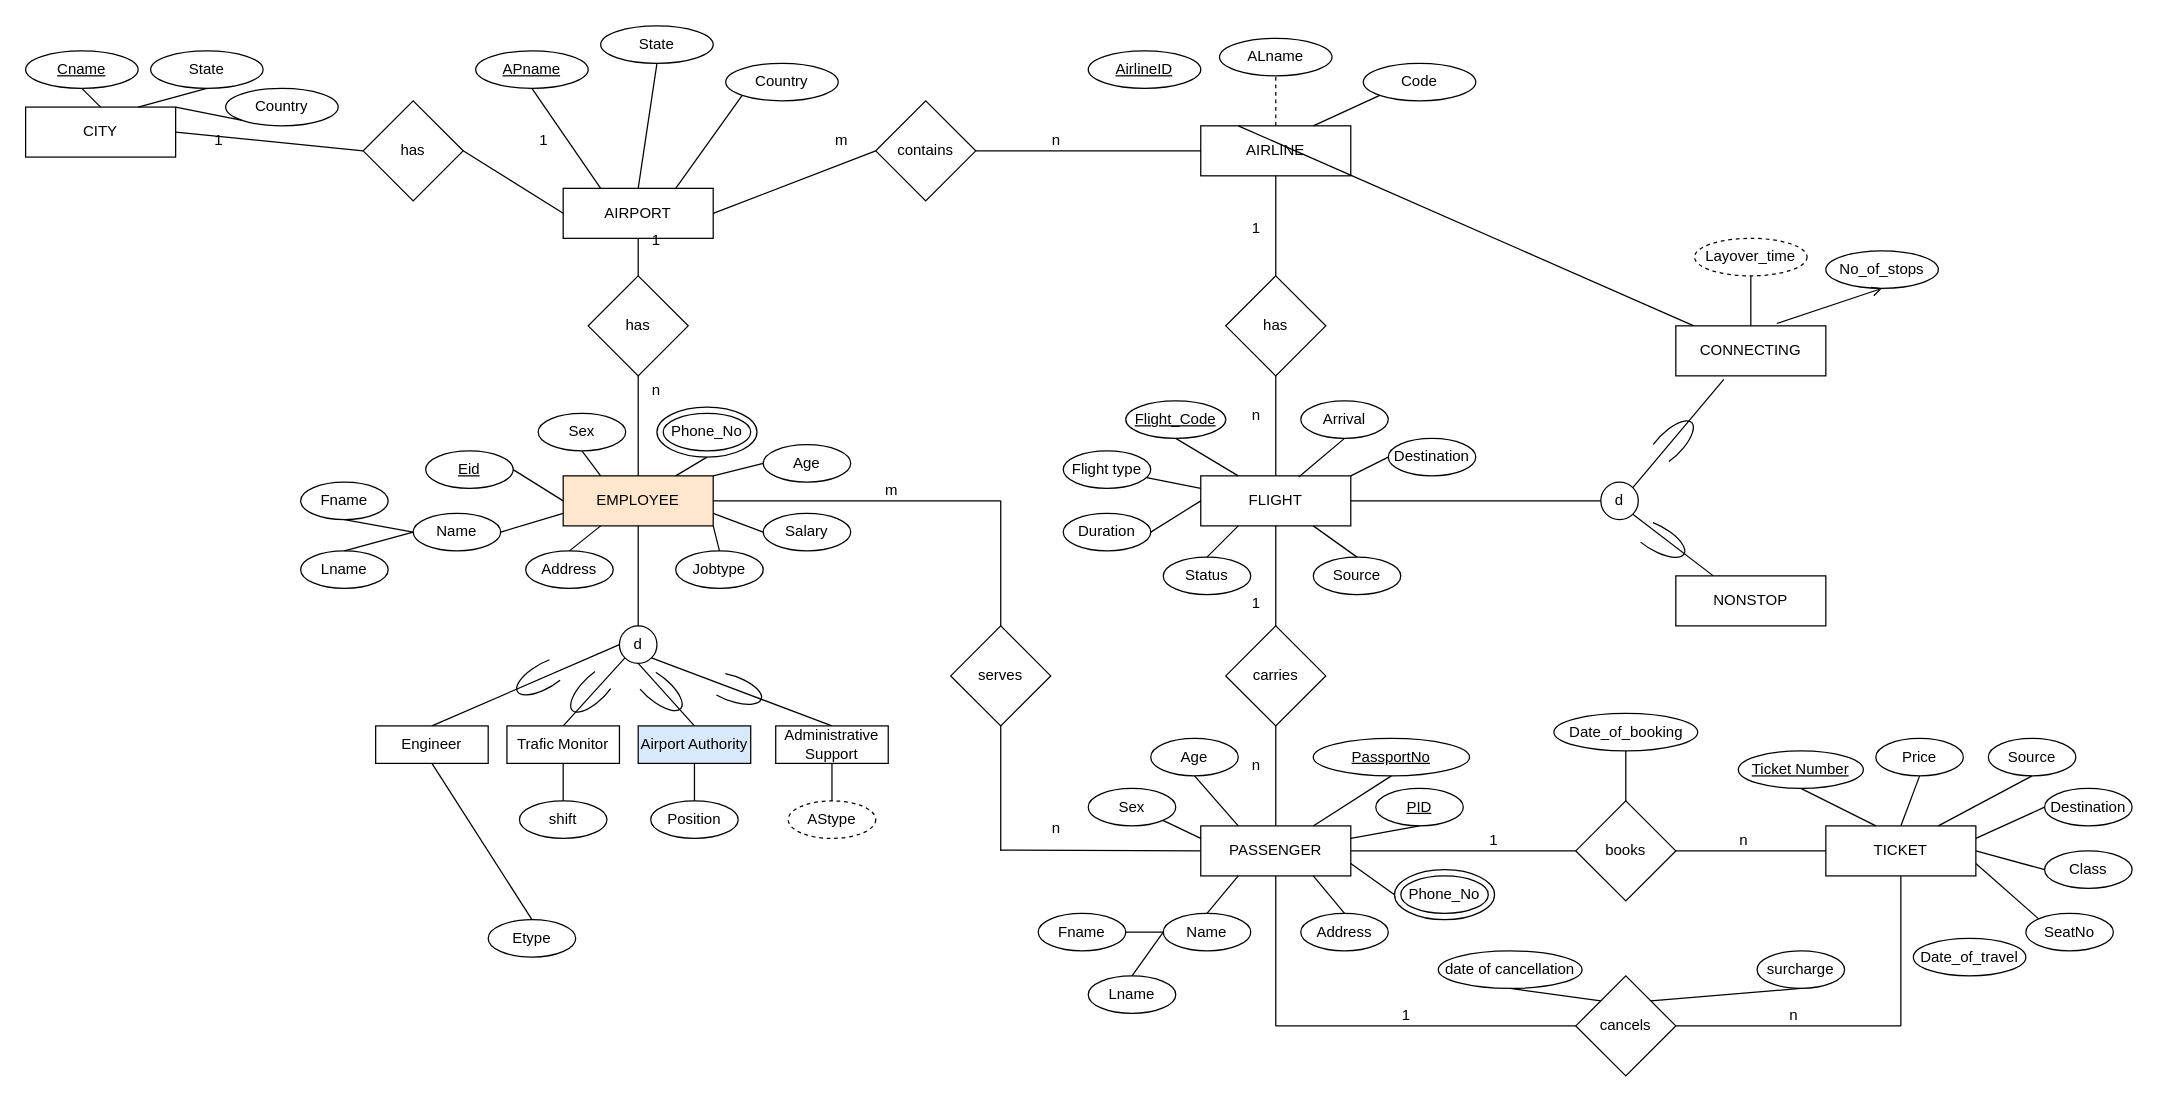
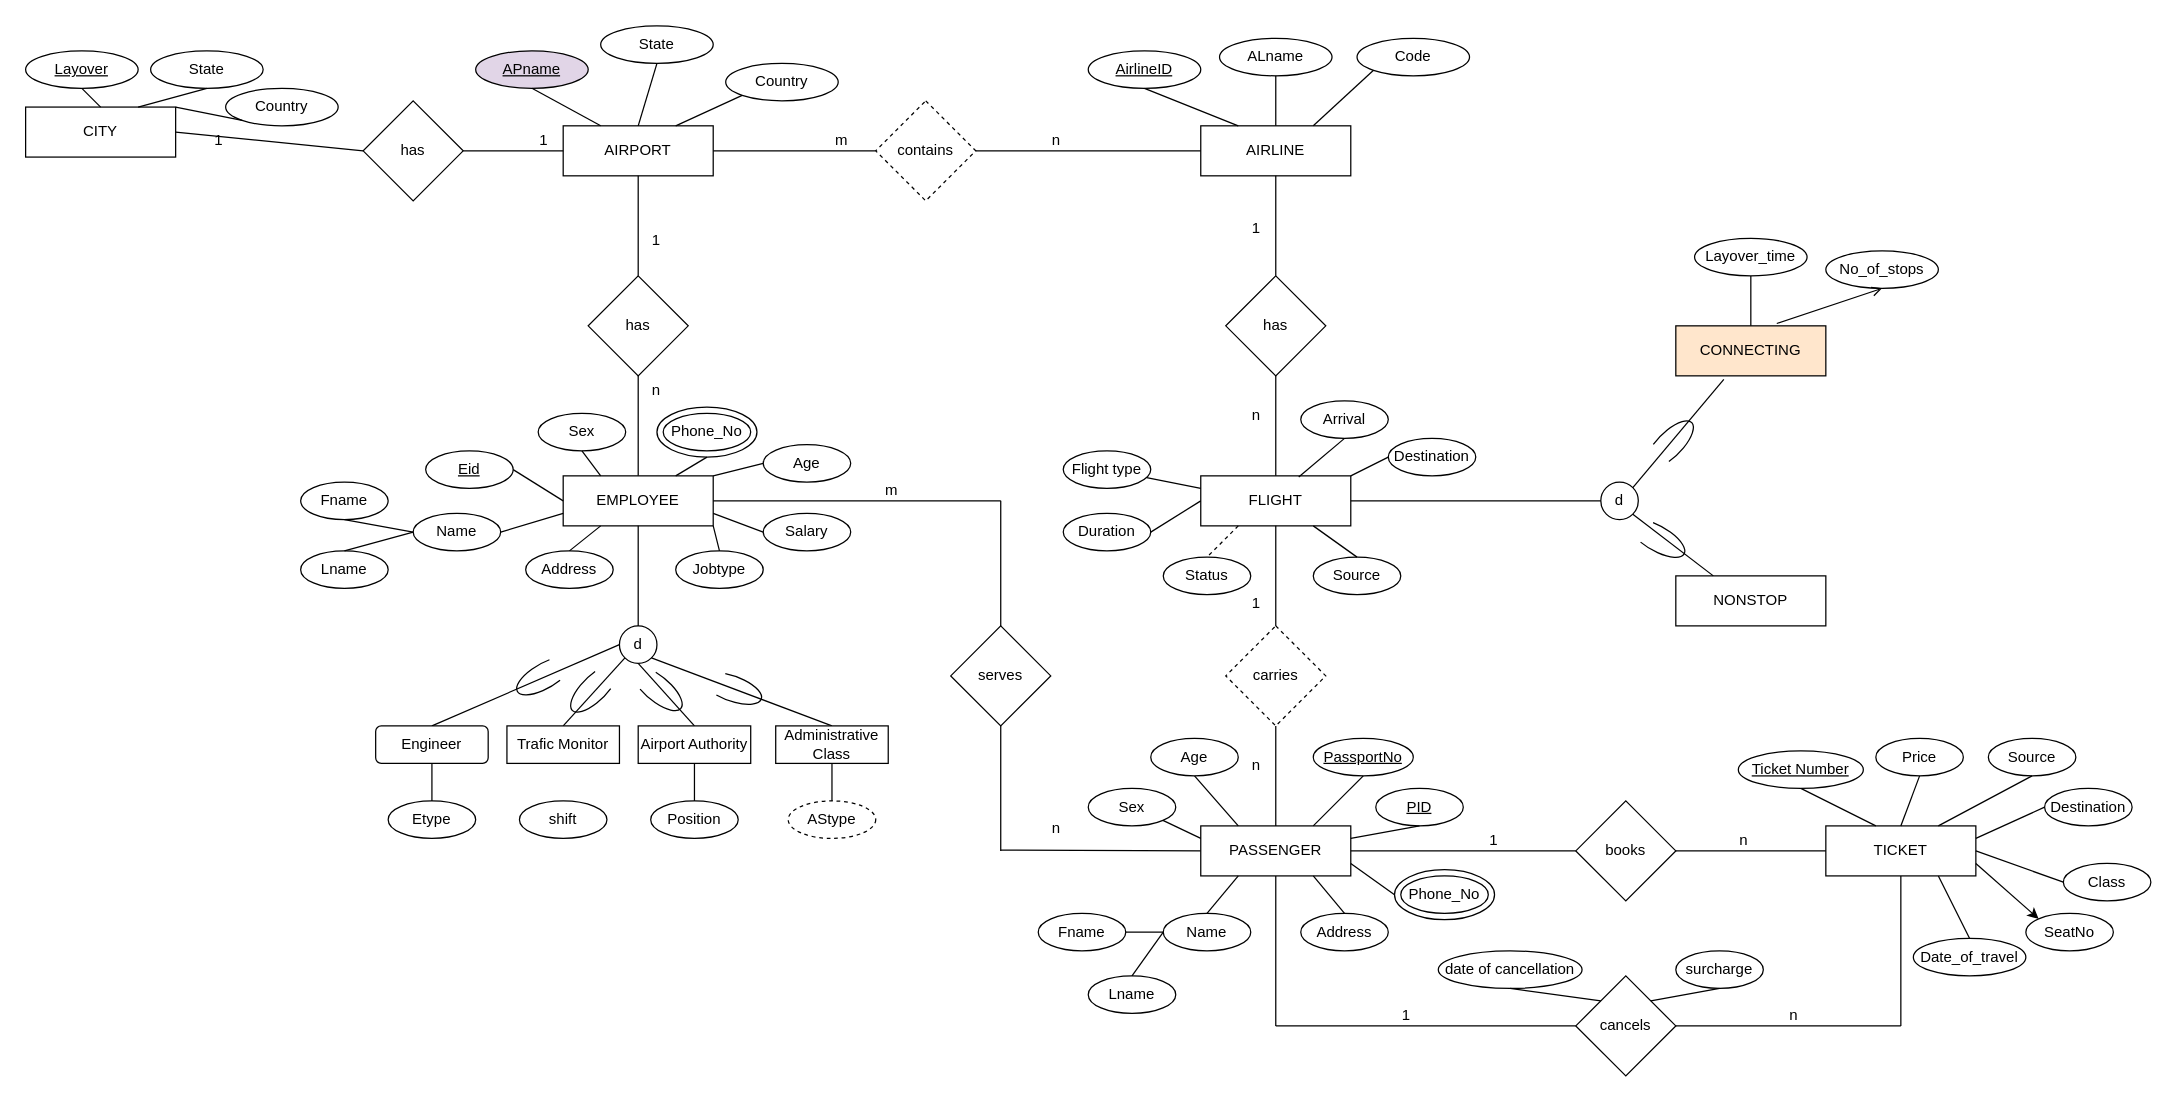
node "Cname": label "Cname" -> "Layover"
node "APname": fillcolor #ffffff -> #e1d5e7
node "Code": moved (1419, 82) -> (1413, 57)
edge "ALname" -- "AIRLINE": style dashed -> solid
node "contains": style solid -> dashed
node "AIRPORT": moved (638, 213) -> (638, 151)
edge "AIRLINE" -- "CONNECTING": now "AIRLINE" -- "AirlineID"
node "Layover_time": style dashed -> solid
node "CONNECTING": fillcolor #ffffff -> #ffe6cc
node "Flight_Code": removed
edge "Flight_Code" -- "FLIGHT": removed
node "EMPLOYEE": fillcolor #ffe6cc -> #ffffff
edge "FLIGHT" -- "Status": style solid -> dashed
node "carries": style solid -> dashed
node "Date_of_booking": removed
node "Engineer": shape rectangle -> rounded rectangle
node "Airport Authority": fillcolor #dae8fc -> #ffffff
node "Administrative Support": label "Administrative Support" -> "Administrative Class"
node "PassportNo": size 156x38 -> 100x38
edge "Date_of_booking" -- "books": removed
edge "Trafic Monitor" -- "shift": removed
node "Class": moved (2088, 869) -> (2107, 882)
edge "TICKET" -- "Date_of_travel": added
edge "TICKET" -- "SeatNo": arrowhead none -> classic
node "Etype": moved (532, 938) -> (432, 819)
node "surcharge": moved (1801, 969) -> (1719, 969)
